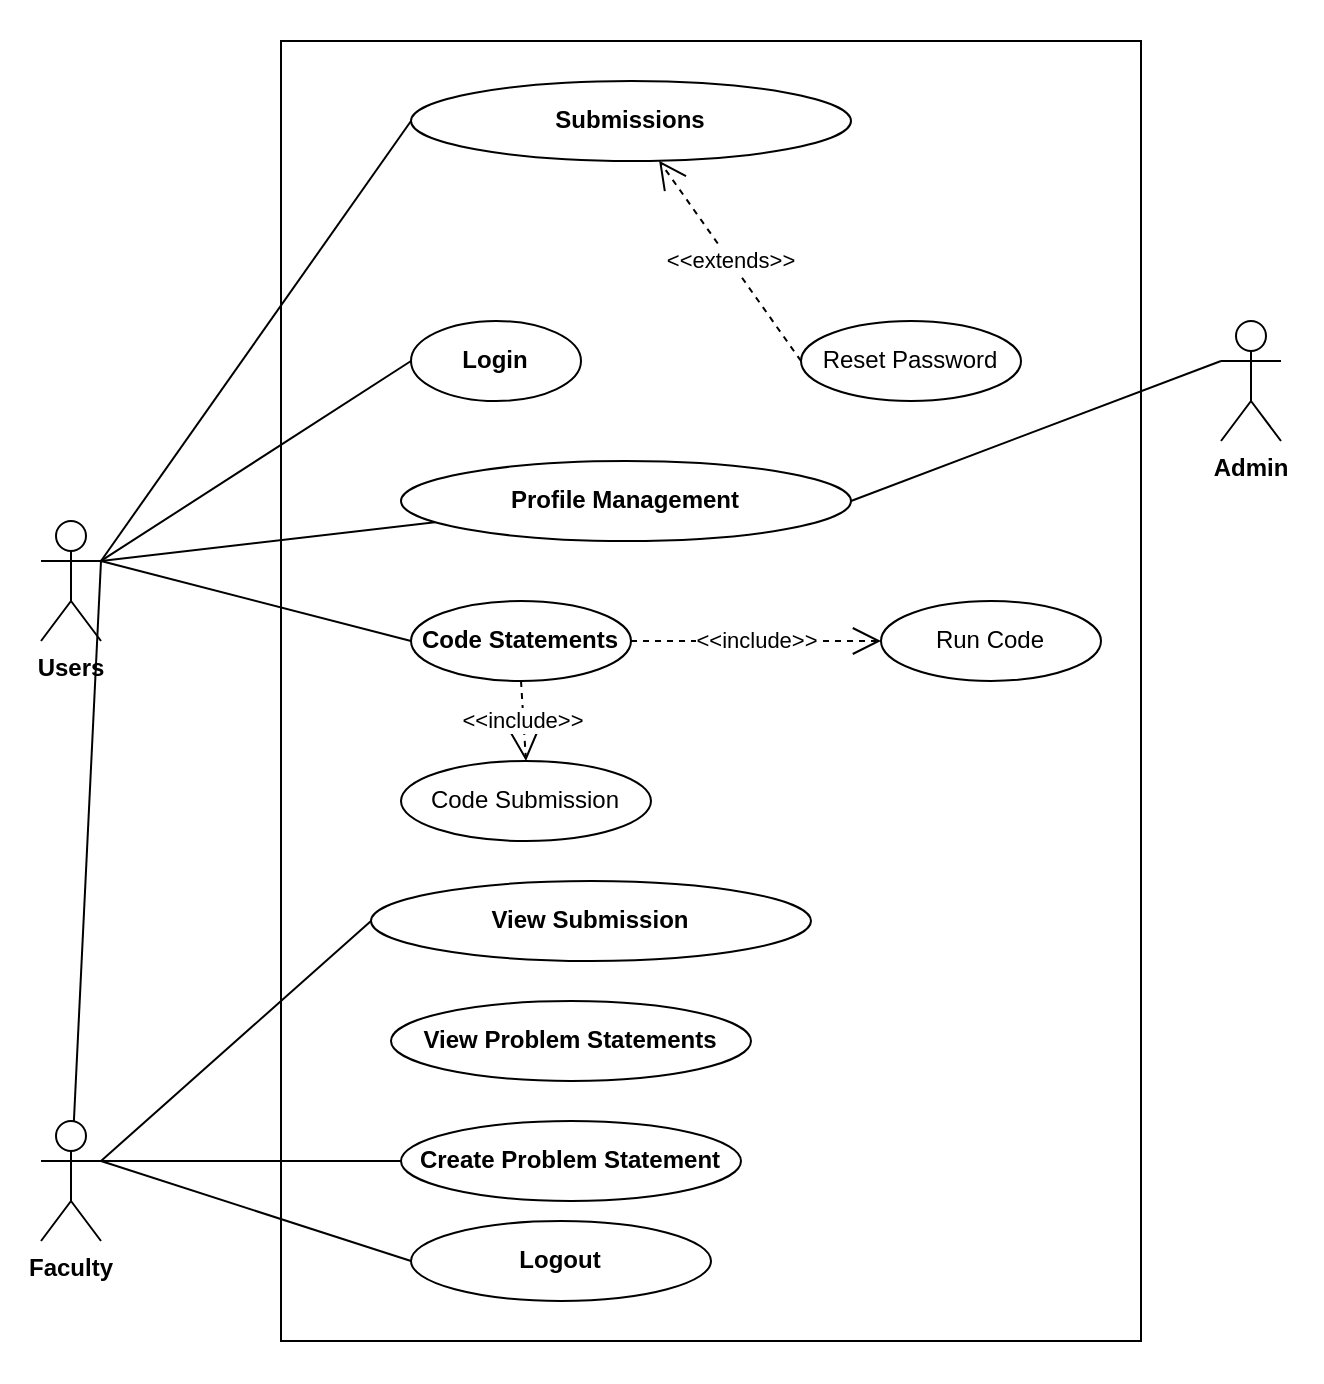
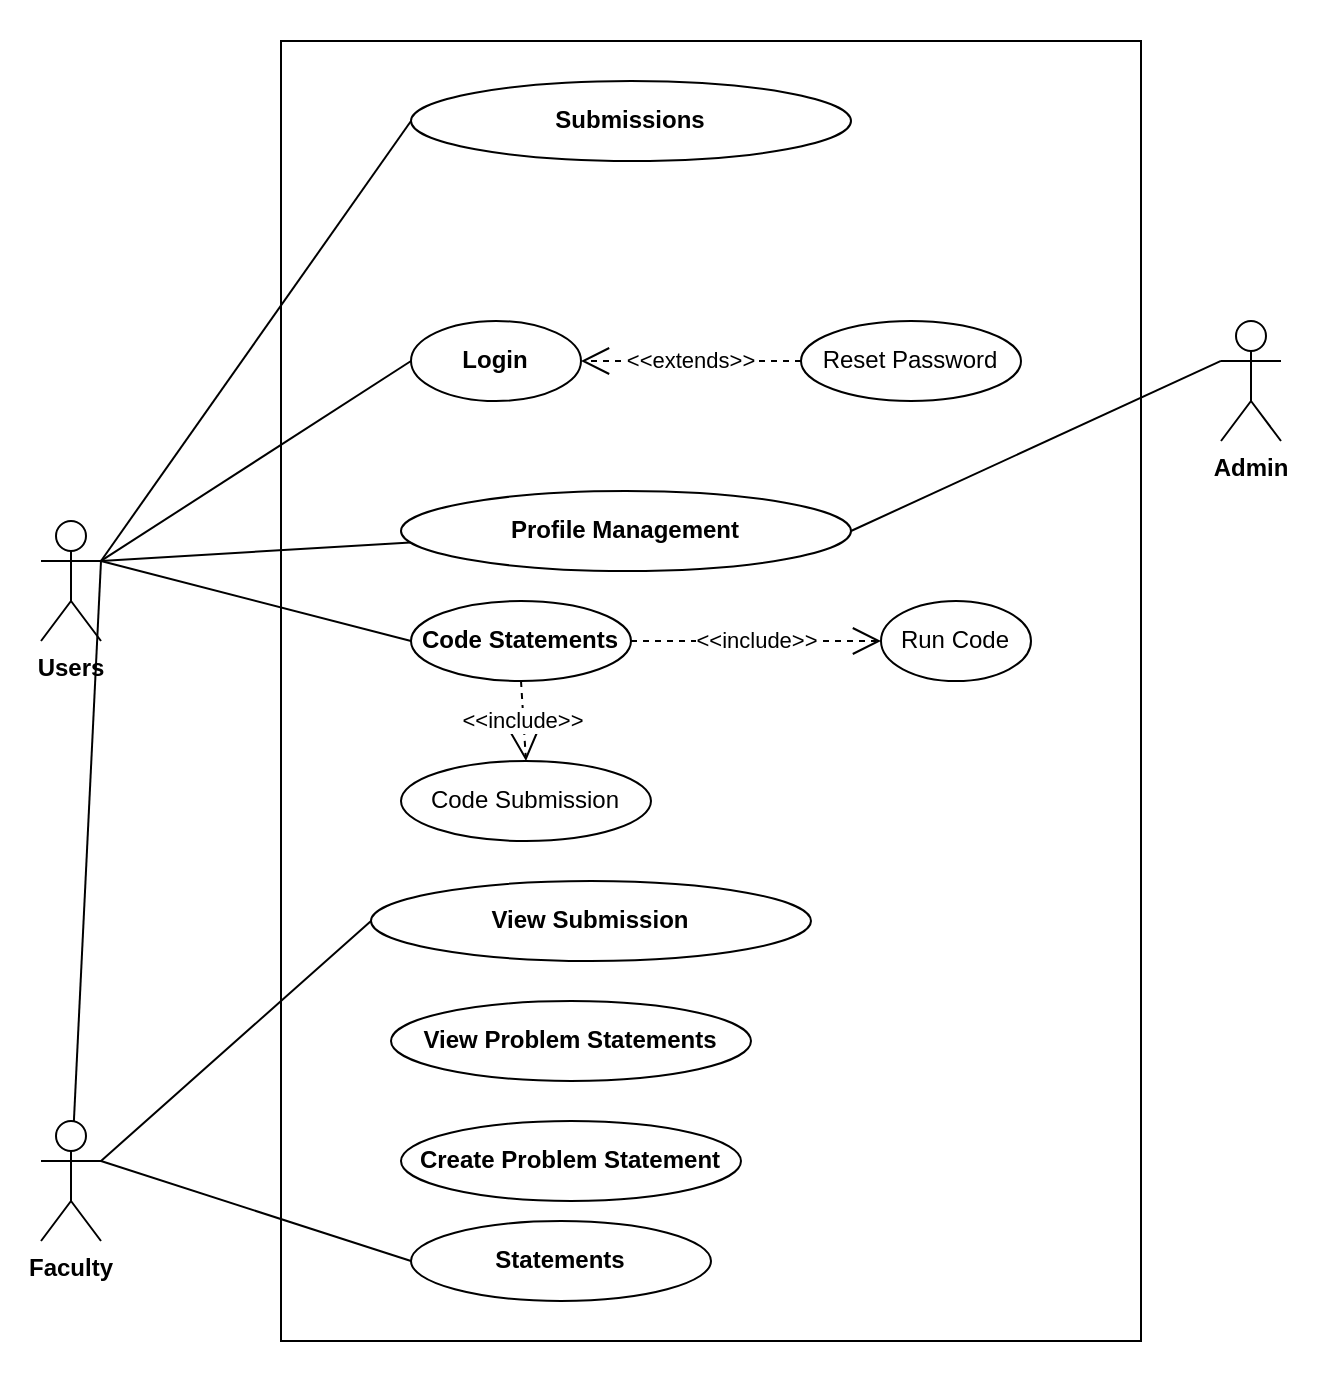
edge "Reset Password" -> "Submissions": now "Reset Password" -> "Login"
node "Profile Management": moved (626, 501) -> (626, 531)
node "Run Code": size 220x80 -> 150x80
edge "Create Problem Statement" -- "Faculty": removed
node "Logout": label "Logout" -> "Statements"
